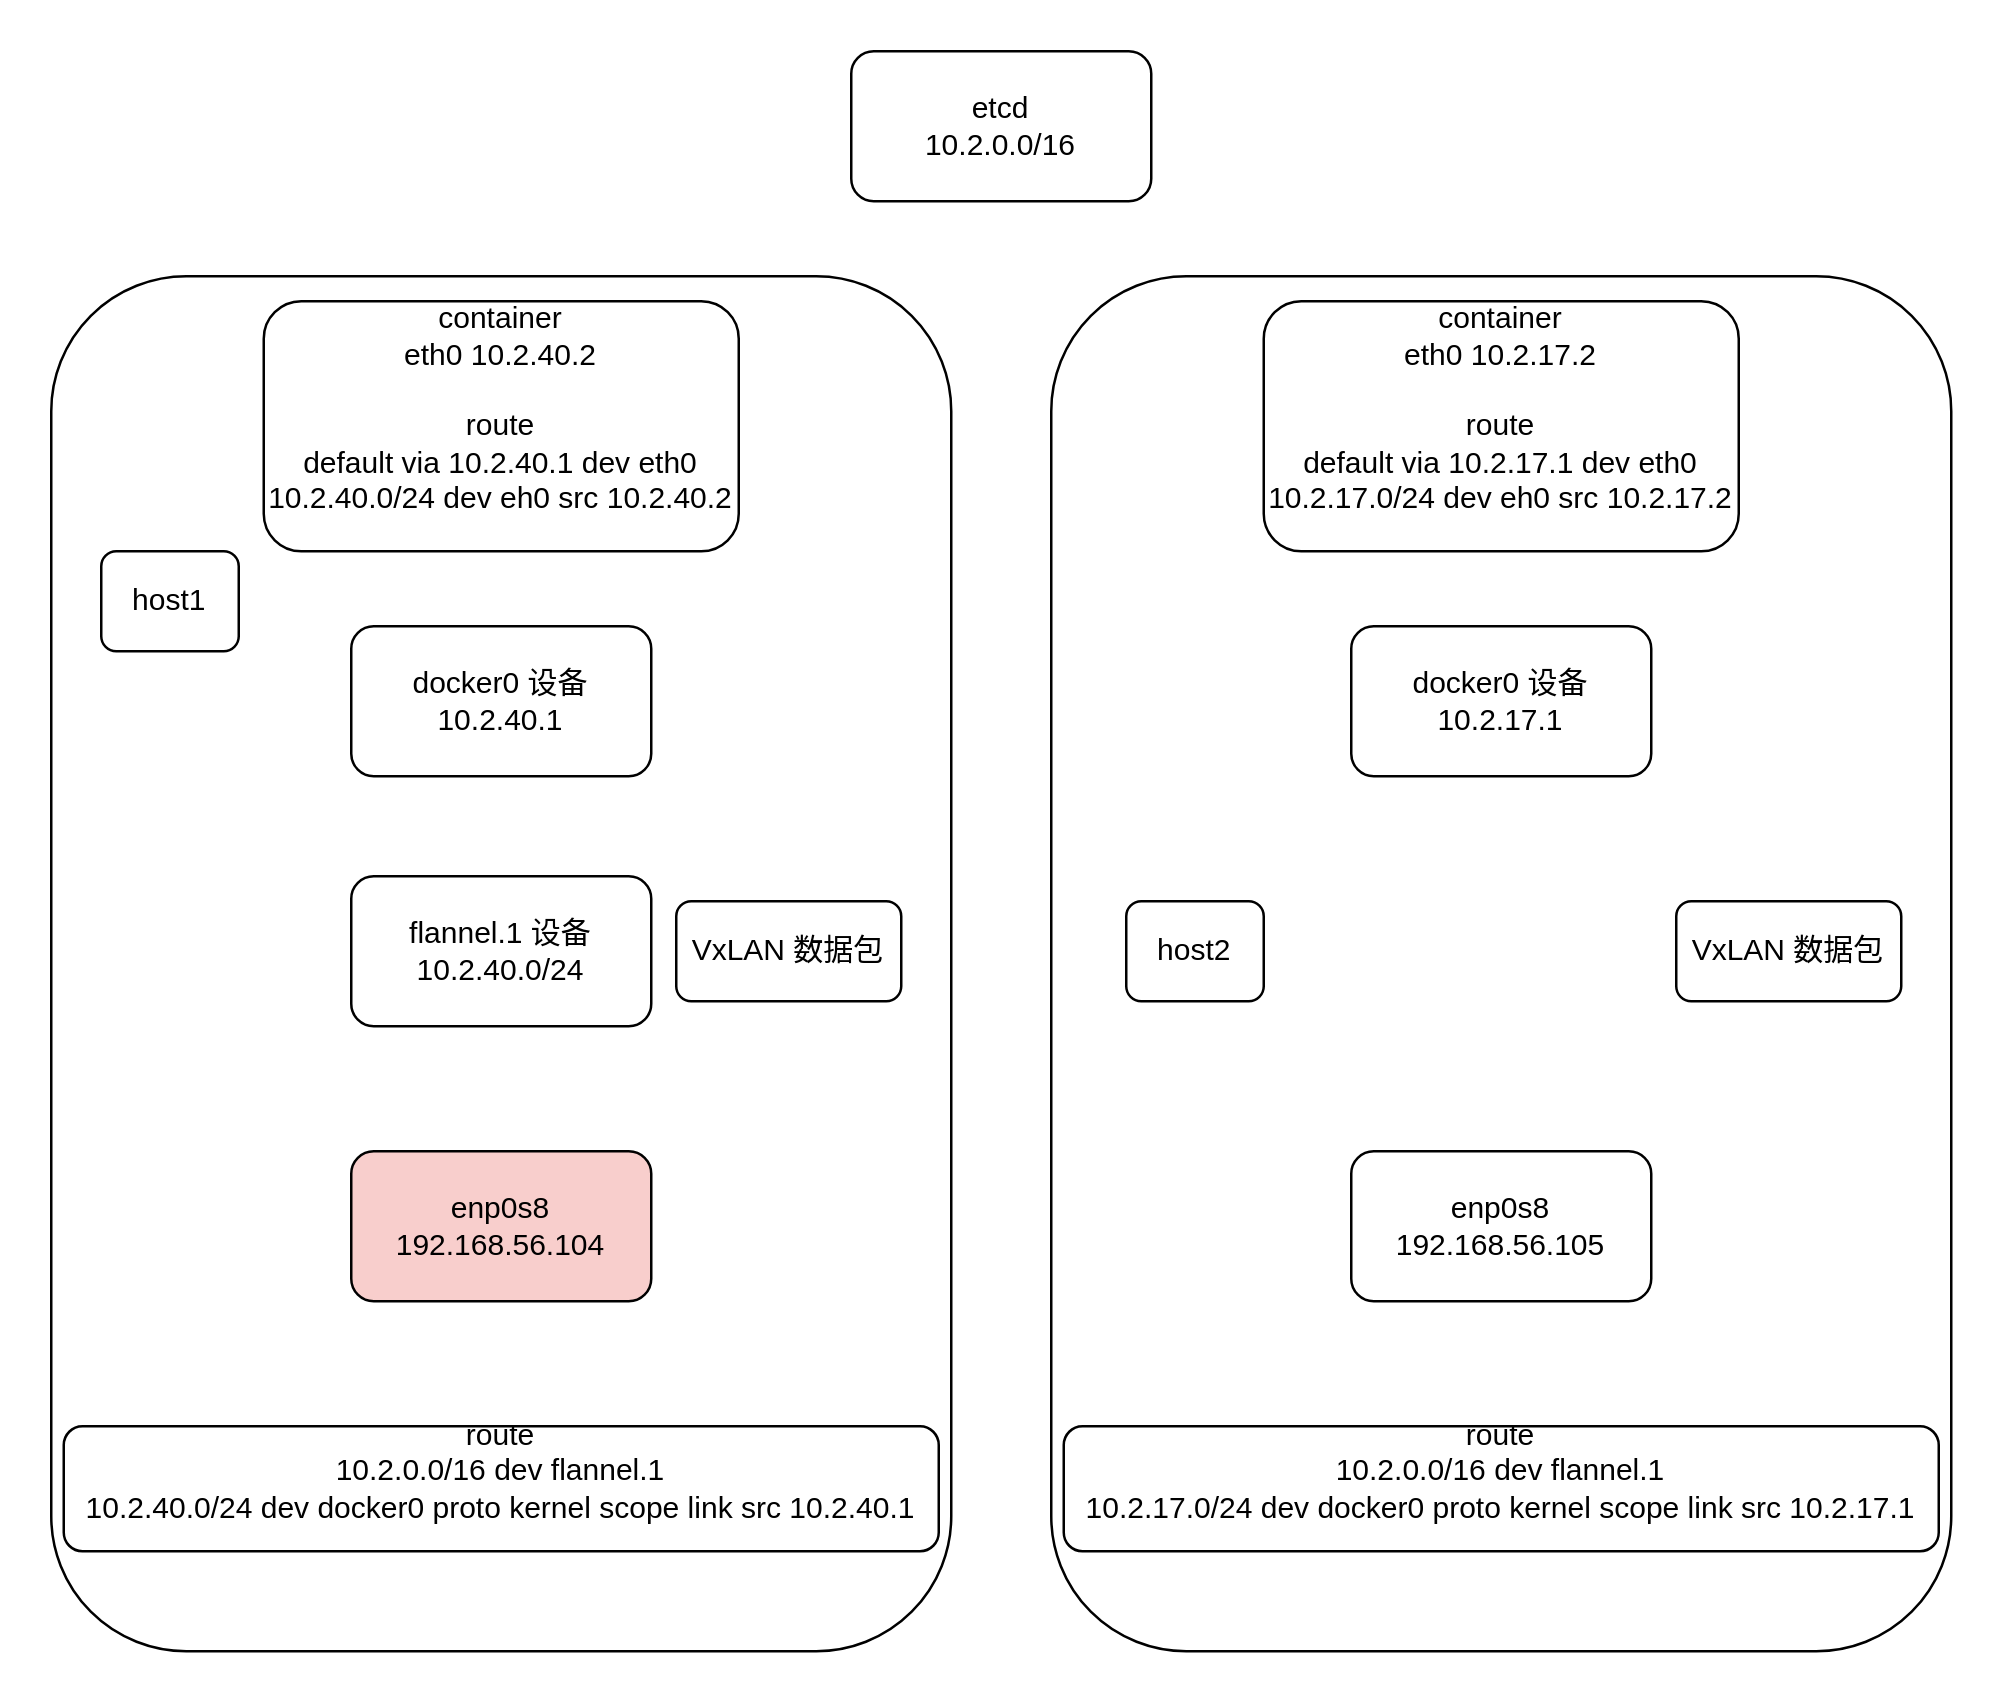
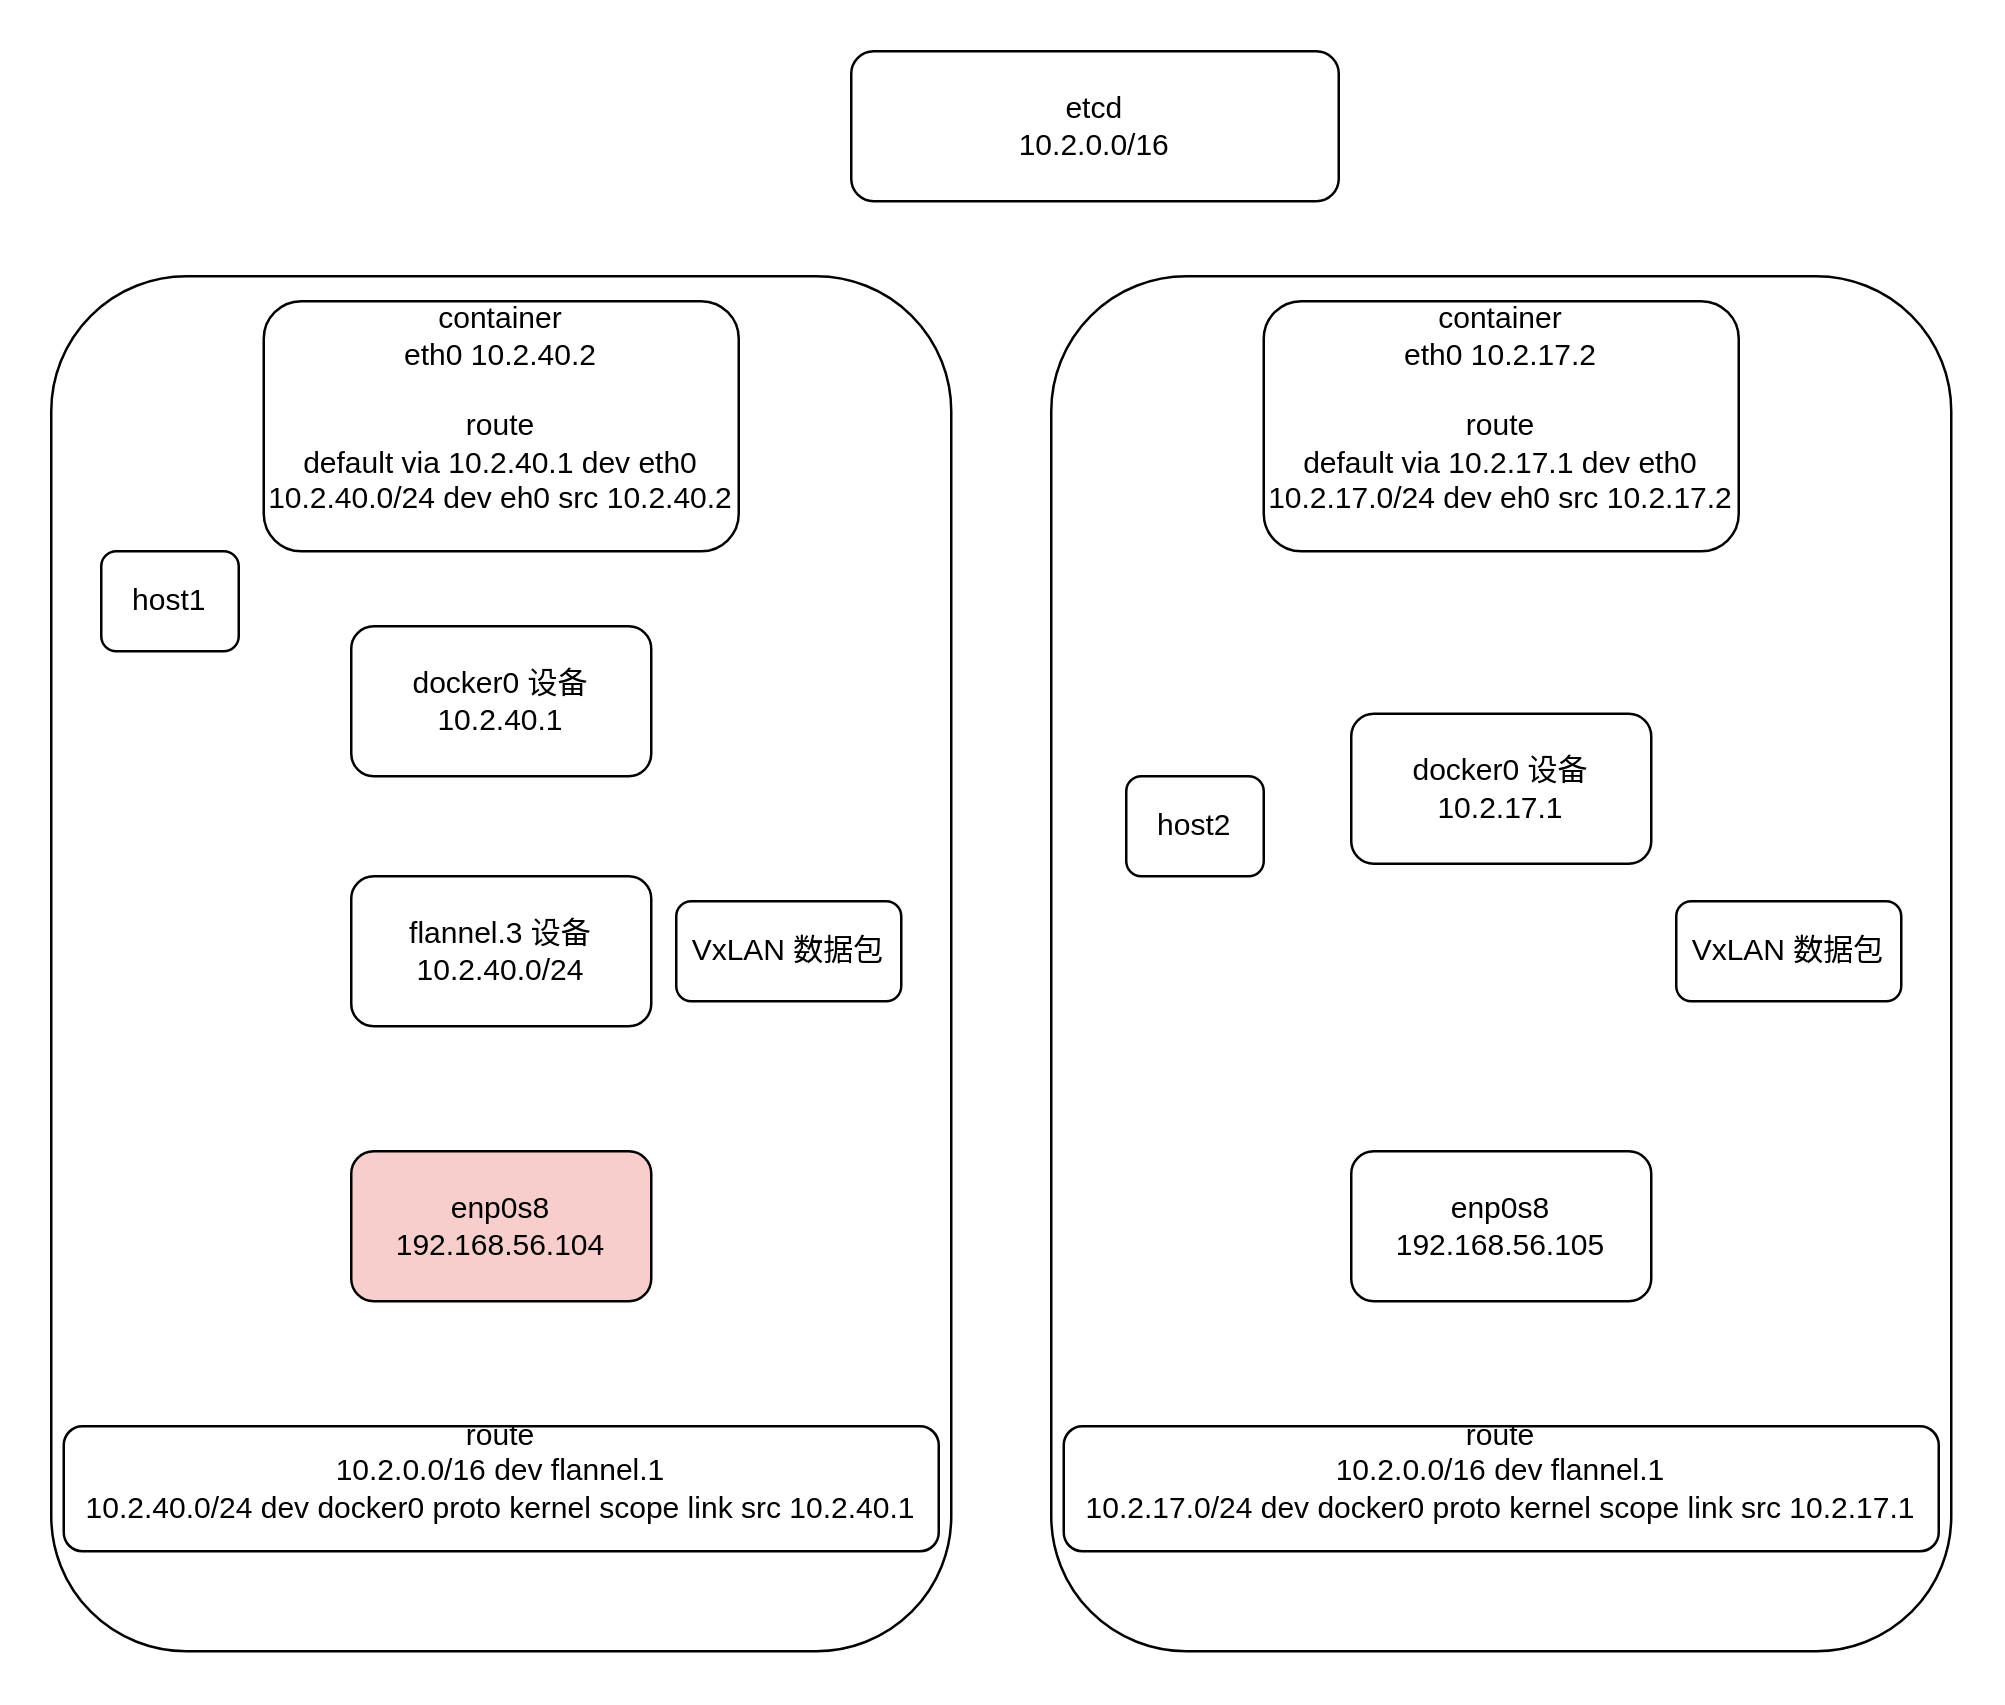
node "etcd 10.2.0.0/16": size 300x150 -> 488x150
node "docker0 设备 10.2.17.1": moved (1501, 701) -> (1501, 789)
node "flannel.1 设备 10.2.40.0/24": label "flannel.1 设备 10.2.40.0/24" -> "flannel.3 设备 10.2.40.0/24"
node "host2": moved (1195, 951) -> (1195, 826)
